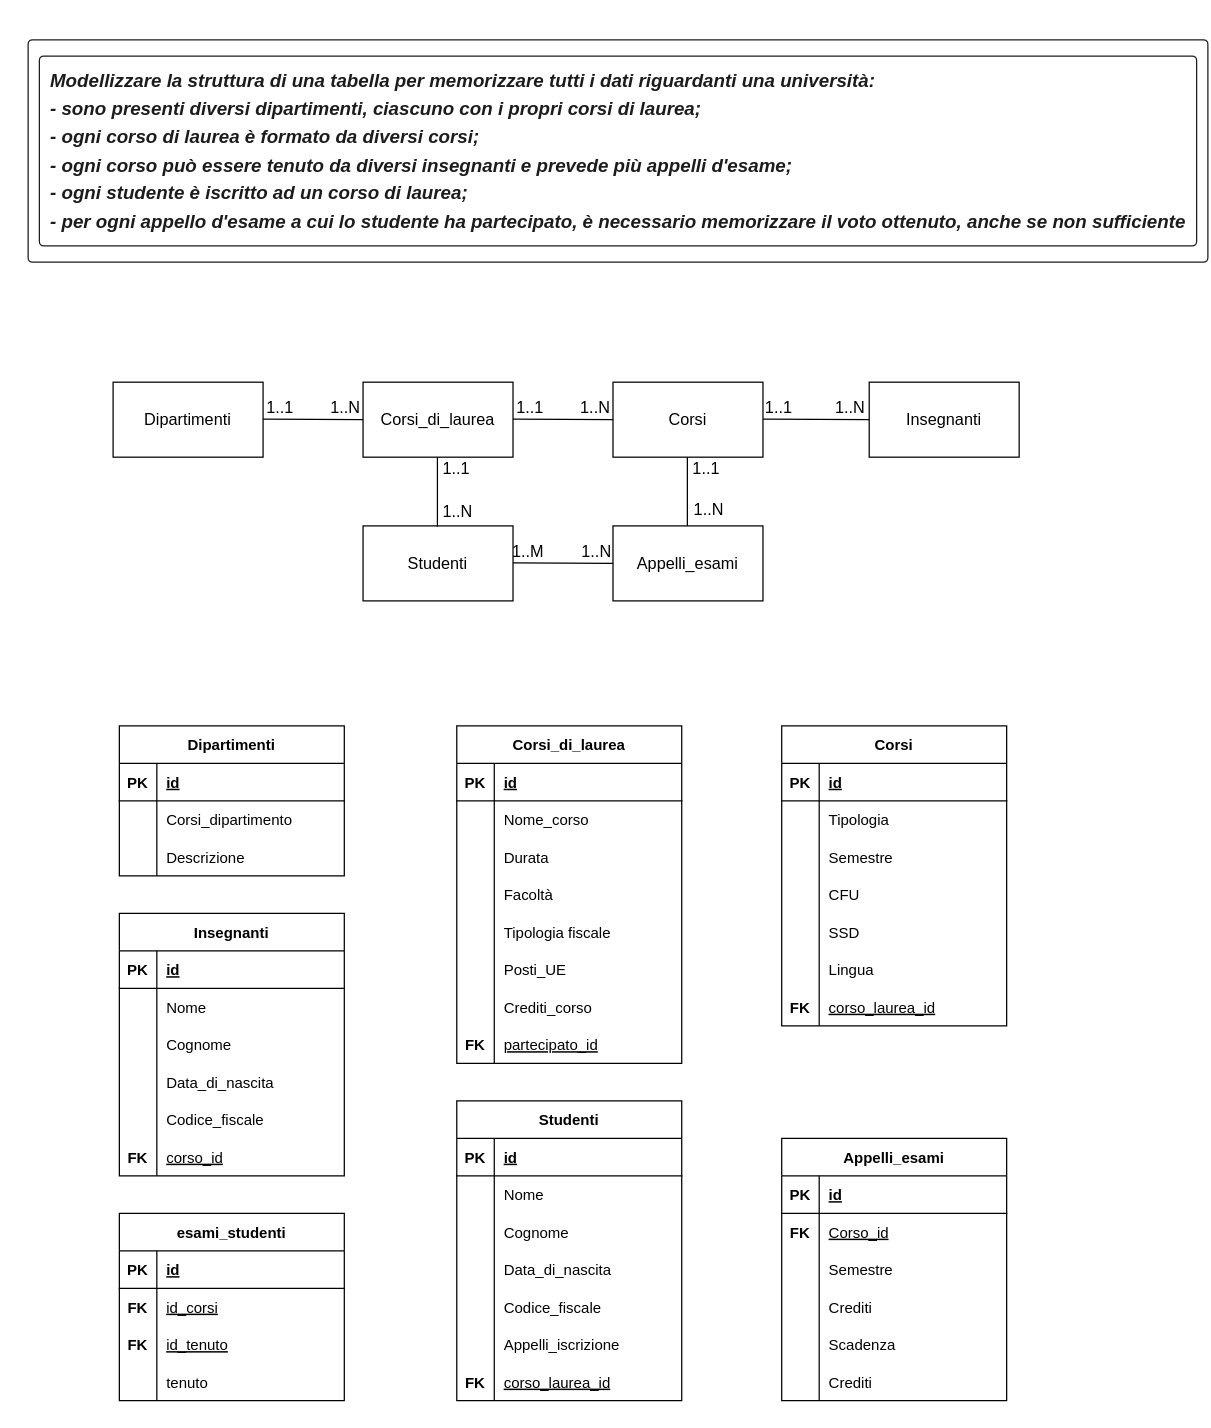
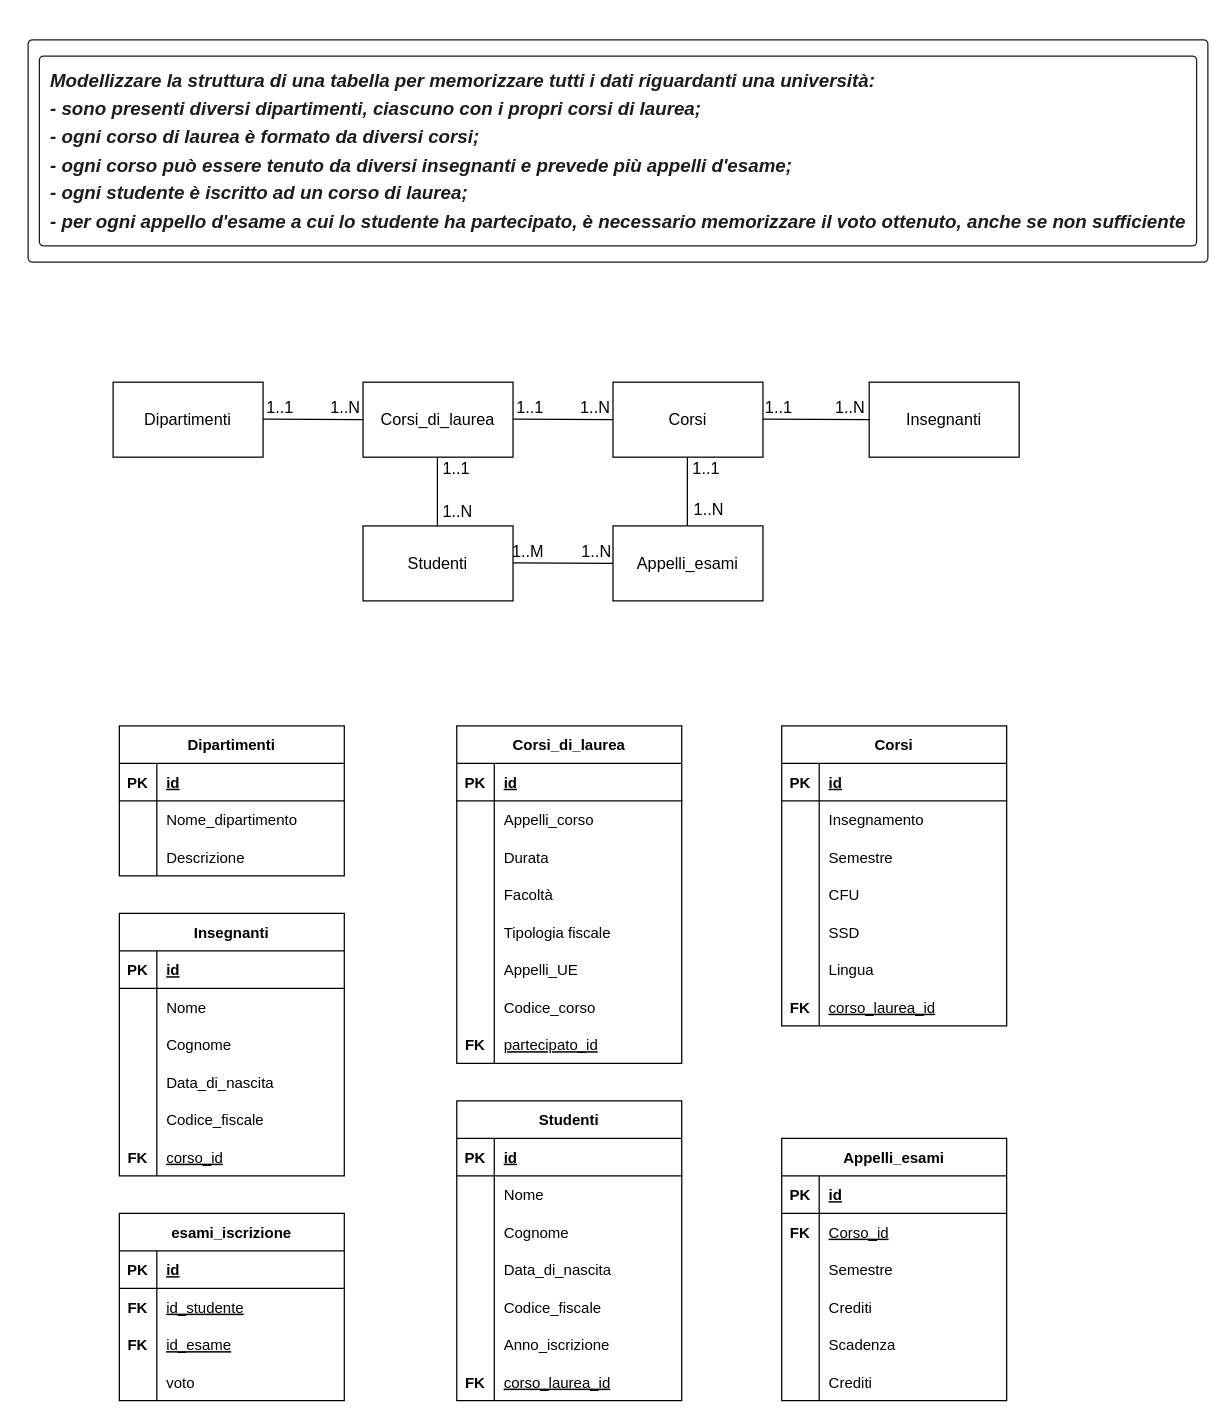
node "Corsi_dipartimento": label "Corsi_dipartimento" -> "Nome_dipartimento"
node "Nome_corso": label "Nome_corso" -> "Appelli_corso"
node "Tipologia": label "Tipologia" -> "Insegnamento"
node "Posti_UE": label "Posti_UE" -> "Appelli_UE"
node "Crediti_corso": label "Crediti_corso" -> "Codice_corso"
node "esami_studenti": label "esami_studenti" -> "esami_iscrizione"
node "id_corsi": label "id_corsi" -> "id_studente"
node "id_tenuto": label "id_tenuto" -> "id_esame"
node "Appelli_iscrizione": label "Appelli_iscrizione" -> "Anno_iscrizione"
node "tenuto": label "tenuto" -> "voto"
